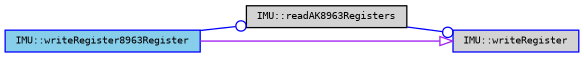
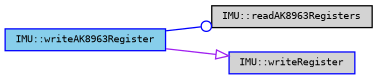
edge "IMU::readAK8963Registers" -> "IMU::writeRegister": removed
node "IMU::writeRegister8963Register": label "IMU::writeRegister8963Register" -> "IMU::writeAK8963Register"
